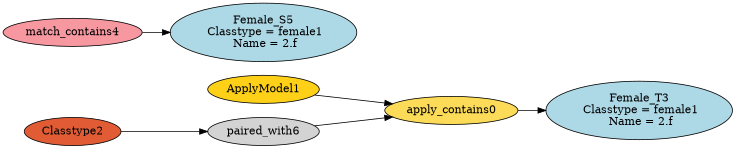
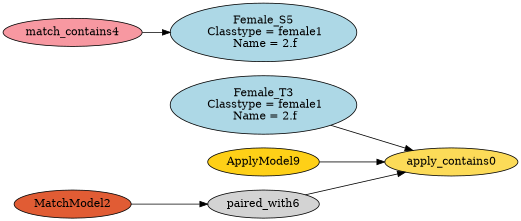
node "ApplyModel1": label "ApplyModel1" -> "ApplyModel9"
edge "apply_contains0" -> "Female_T3 Classtype = female1 Name = 2.f": reversed
node "Classtype2": label "Classtype2" -> "MatchModel2"
